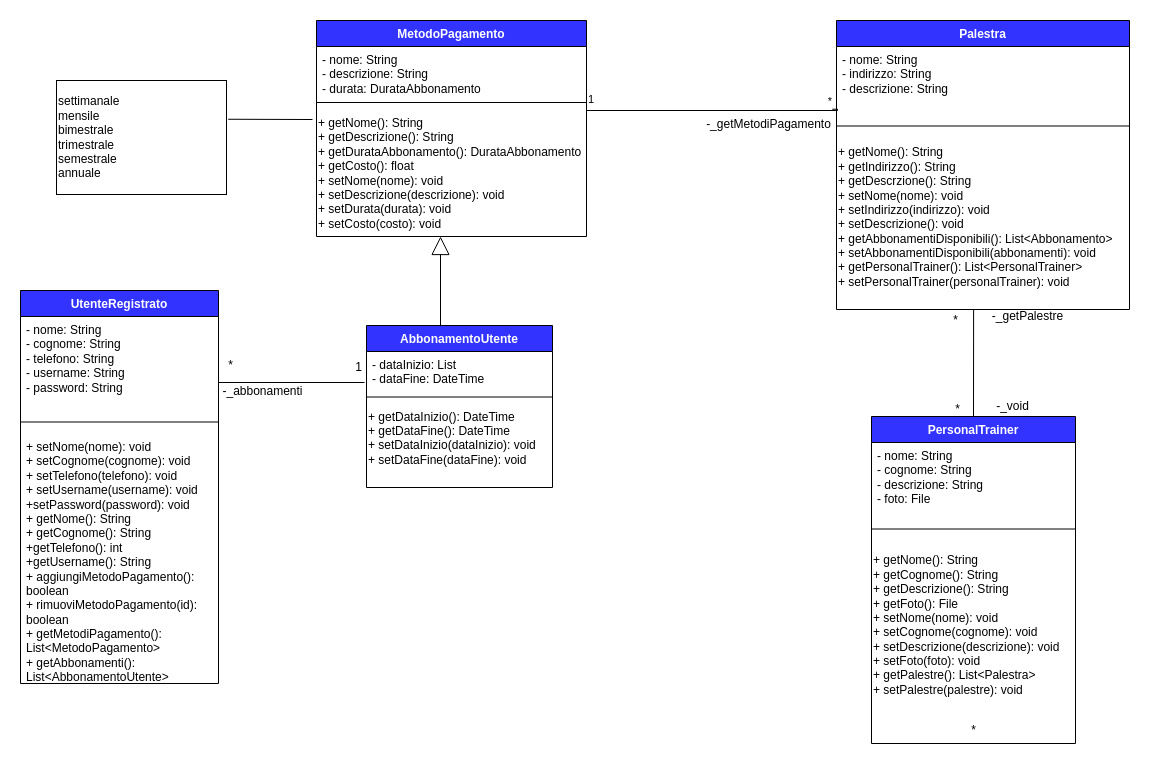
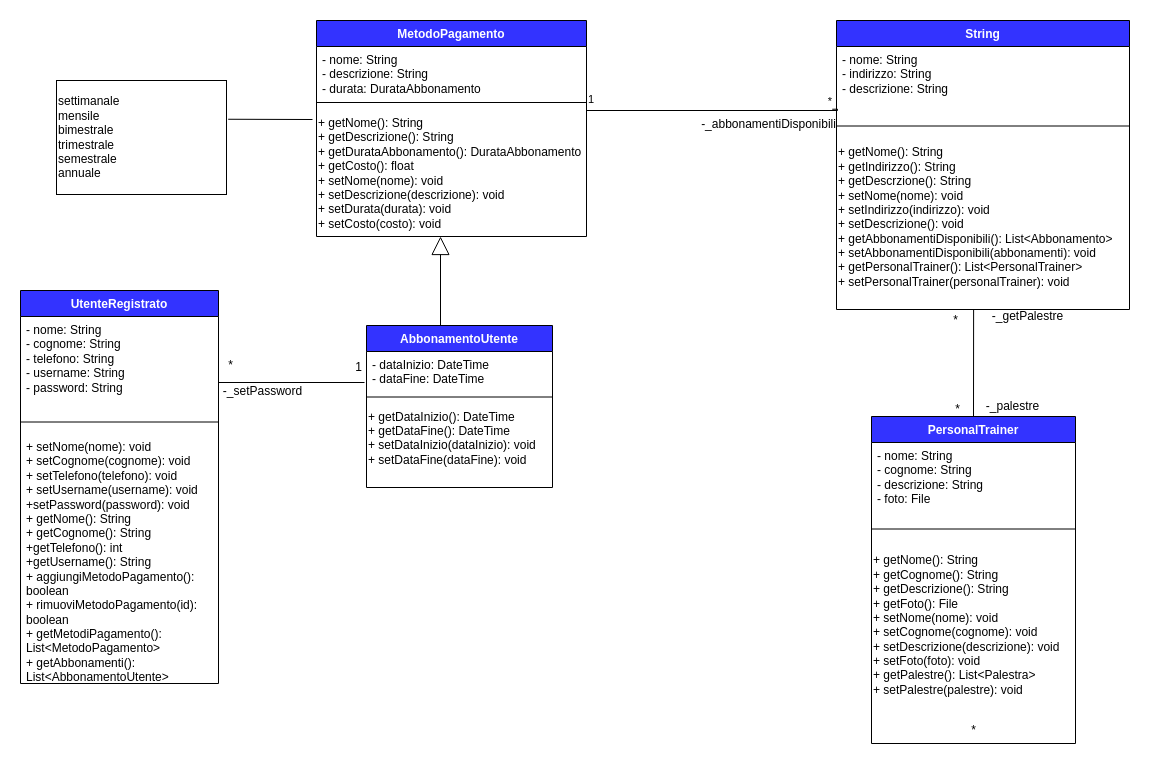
node "Palestra": label "Palestra" -> "String"
node "-_getMetodiPagamento": label "-_getMetodiPagamento" -> "-_abbonamentiDisponibili"
node "- dataInizio: List - dataFine: DateTime": label "- dataInizio: List - dataFine: DateTime" -> "- dataInizio: DateTime - dataFine: DateTime"
node "-_abbonamenti": label "-_abbonamenti" -> "-_setPassword"
node "-_void": label "-_void" -> "-_palestre"
